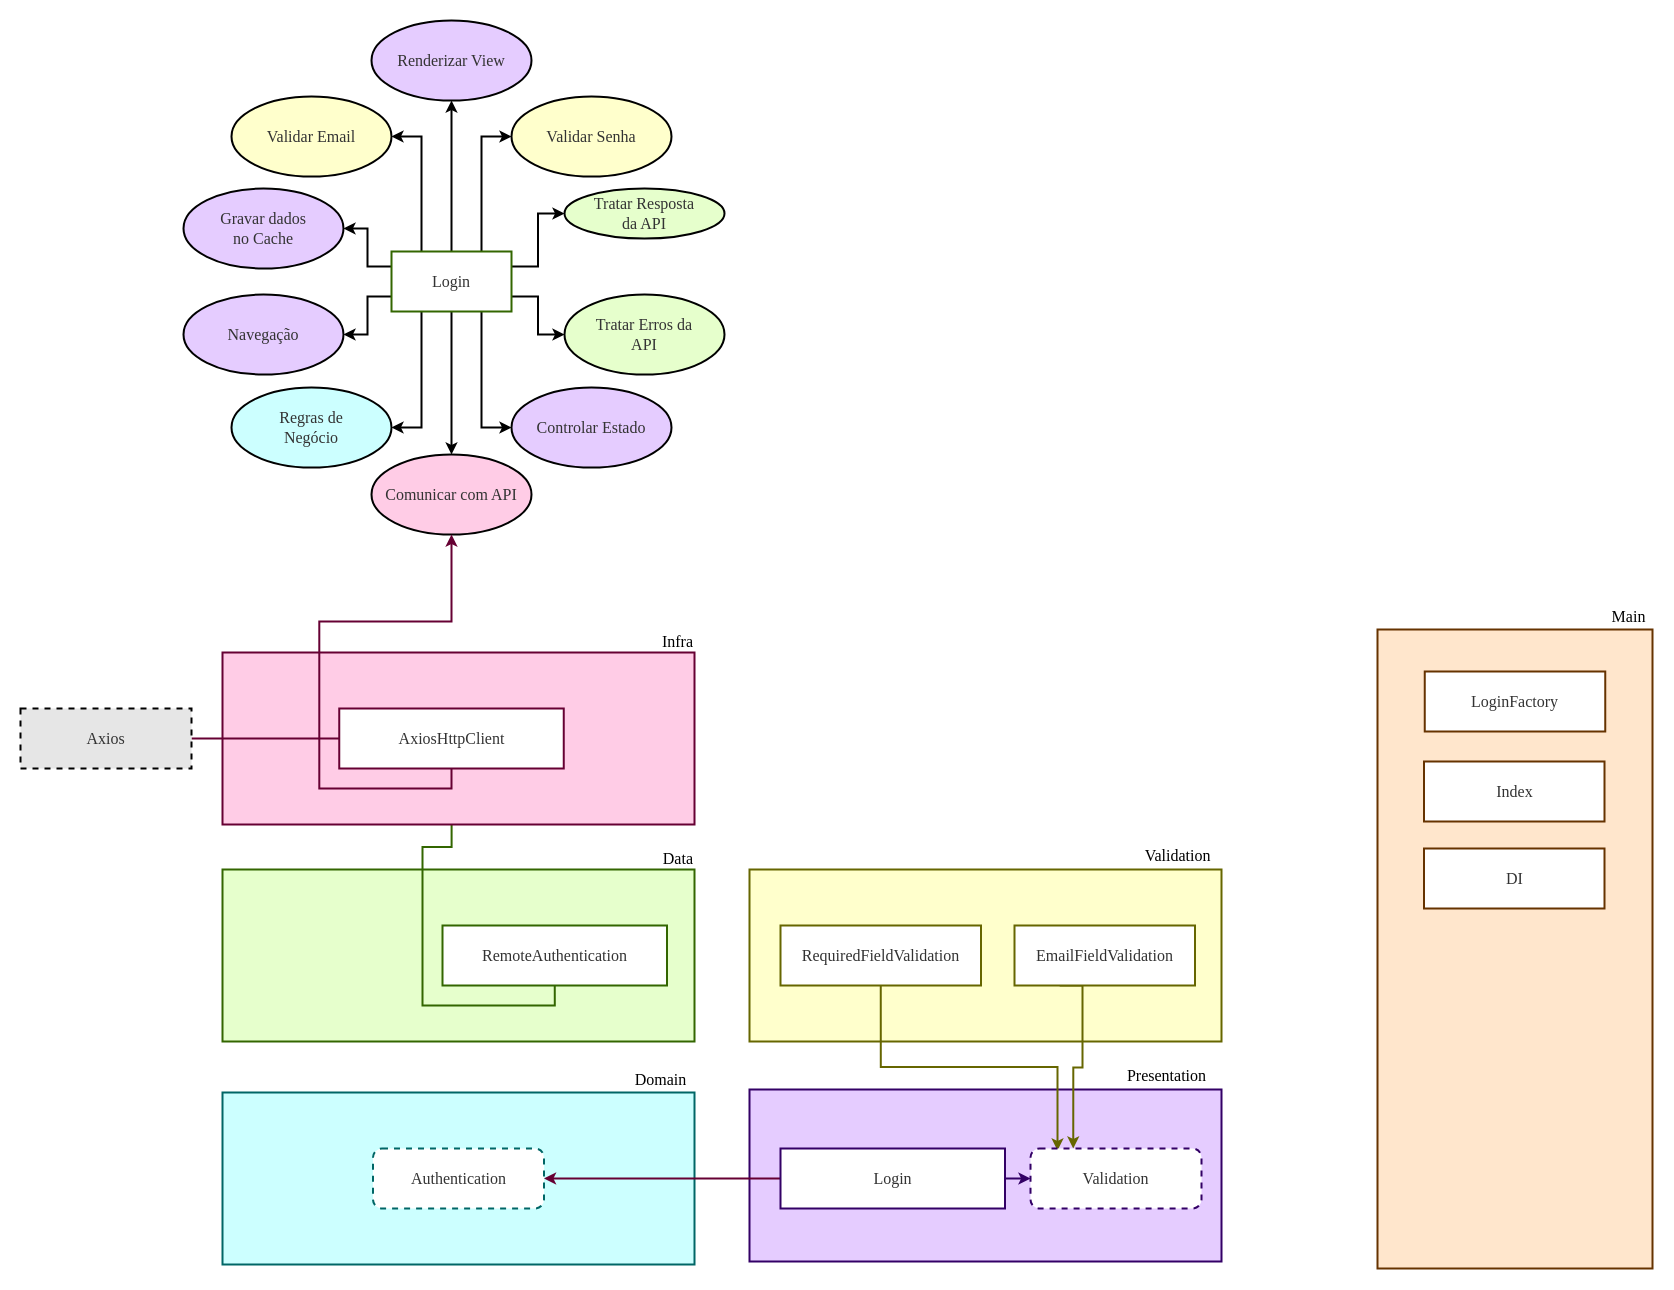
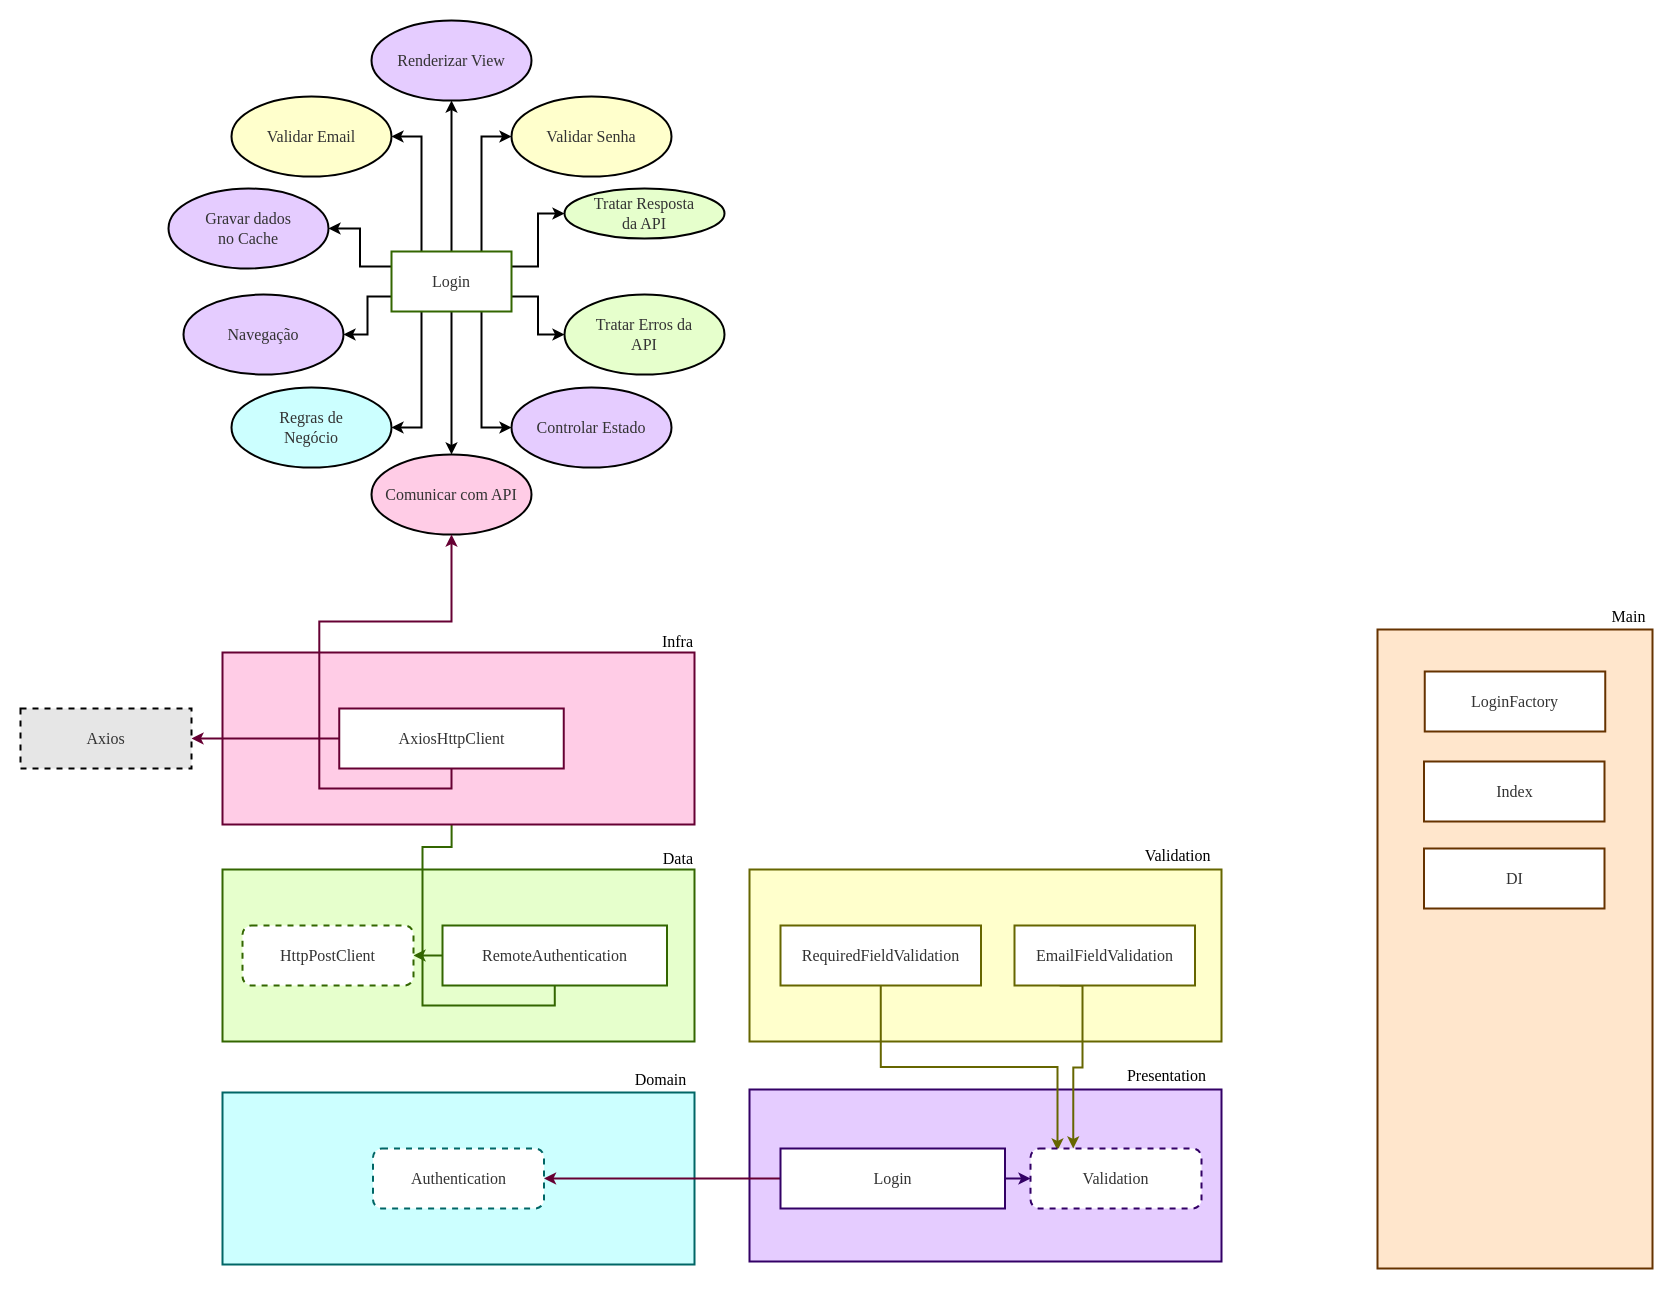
node "Gravar dados no Cache": moved (264, 229) -> (249, 229)
edge "Axios" -- "AxiosHttpClient": arrowhead none -> classic
node "HttpPostClient": added
edge "RemoteAuthentication" -> "HttpPostClient": added
